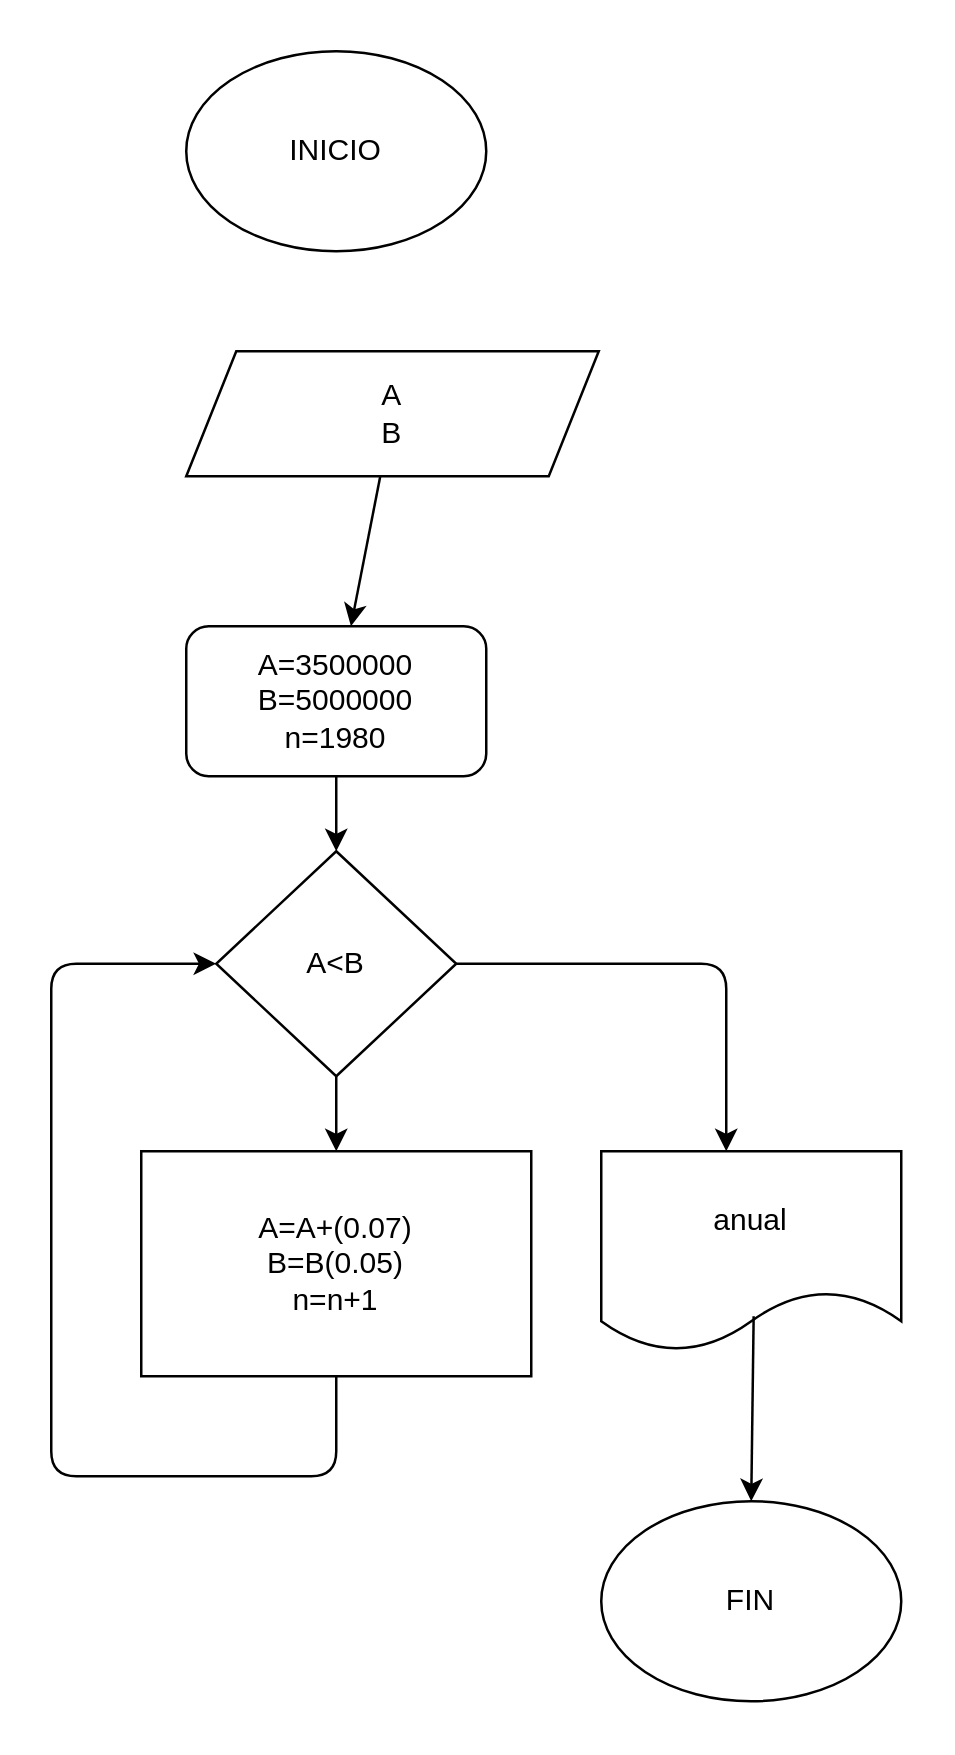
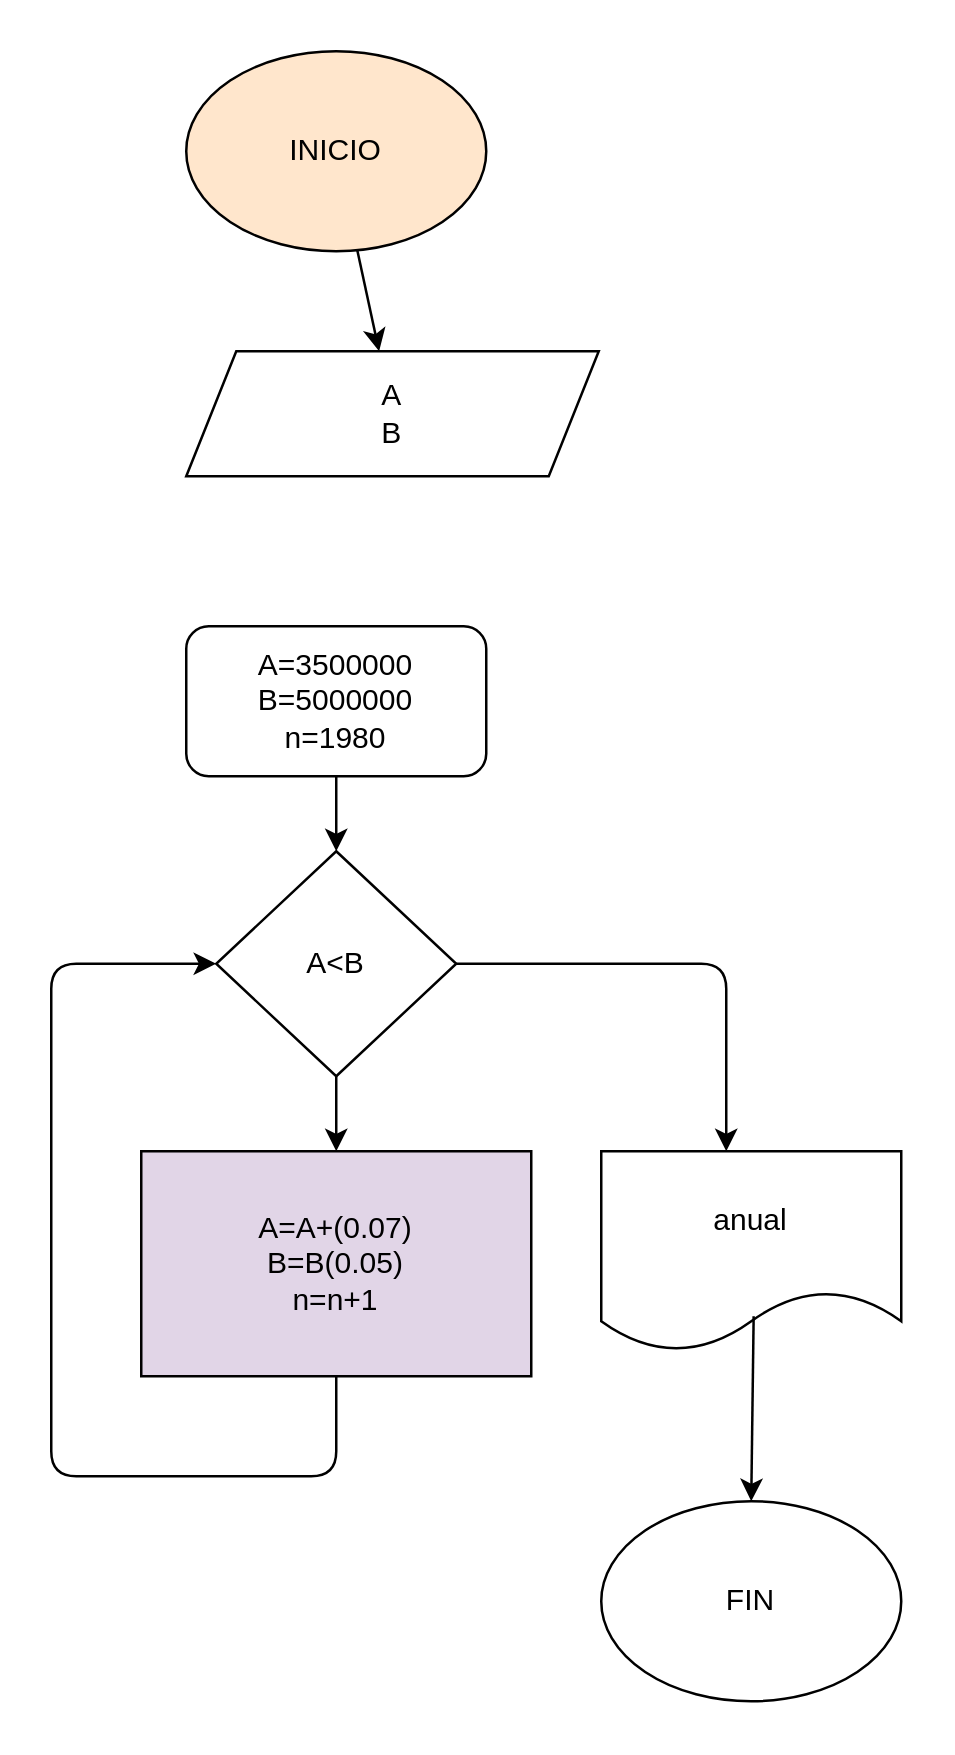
node "INICIO": fillcolor #ffffff -> #ffe6cc
edge "INICIO" -> "A B": added
edge "A B" -> "A=3500000 B=5000000 n=1980": removed
node "A=A+(0.07) B=B(0.05) n=n+1": fillcolor #ffffff -> #e1d5e7
